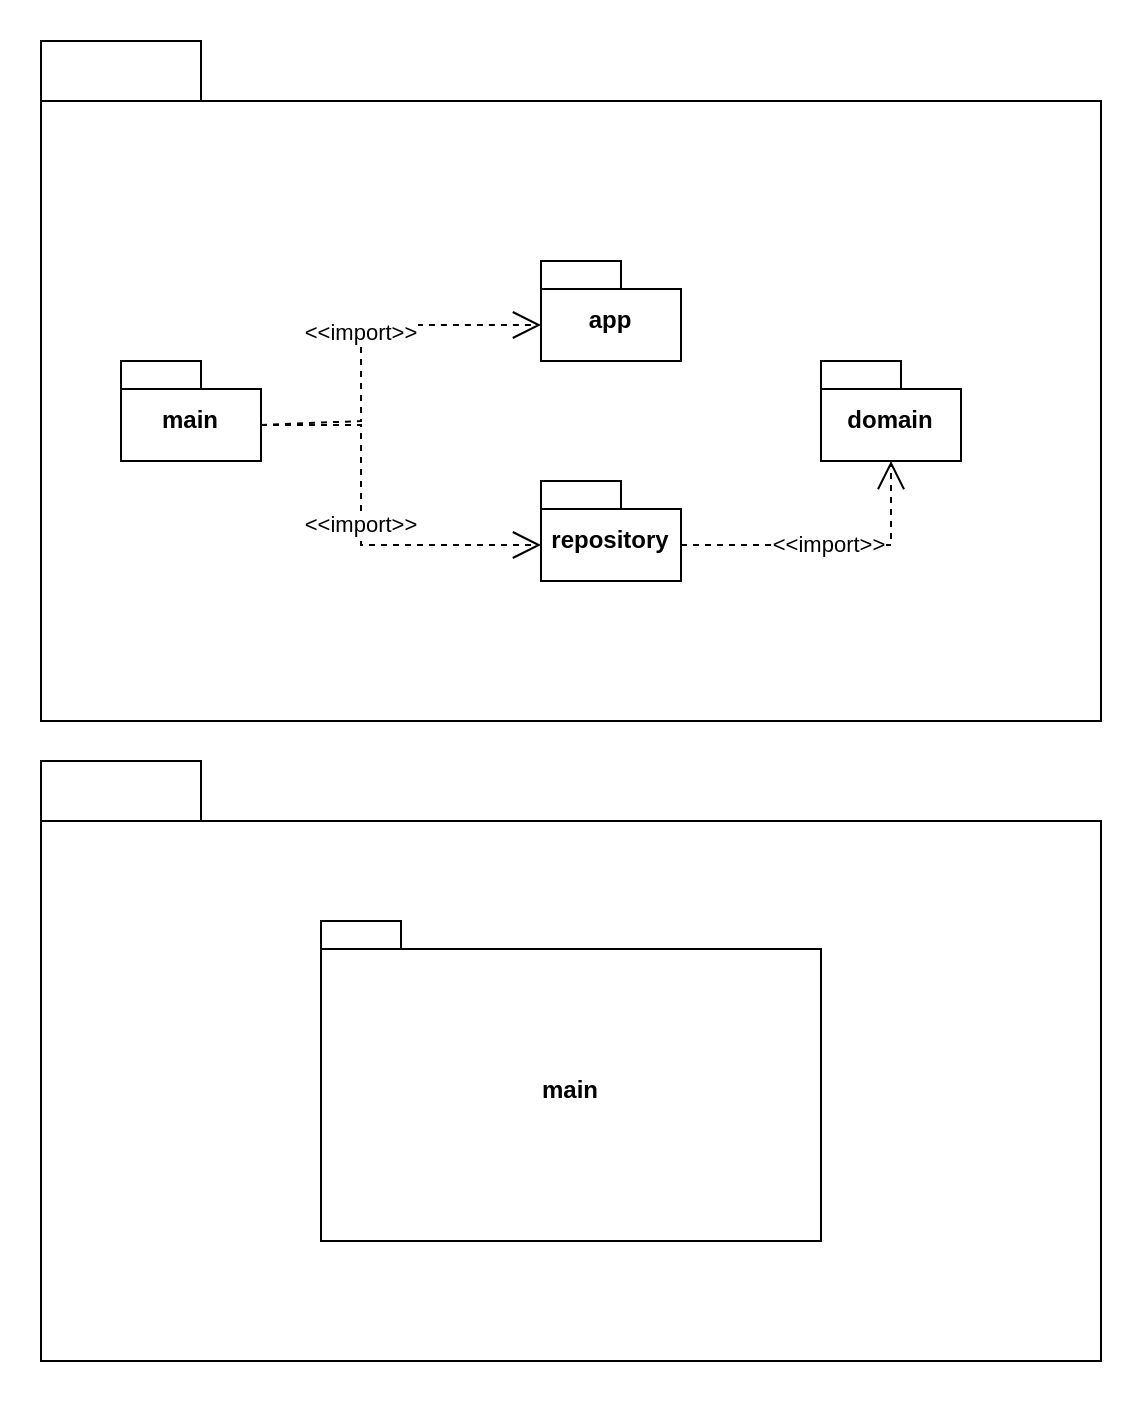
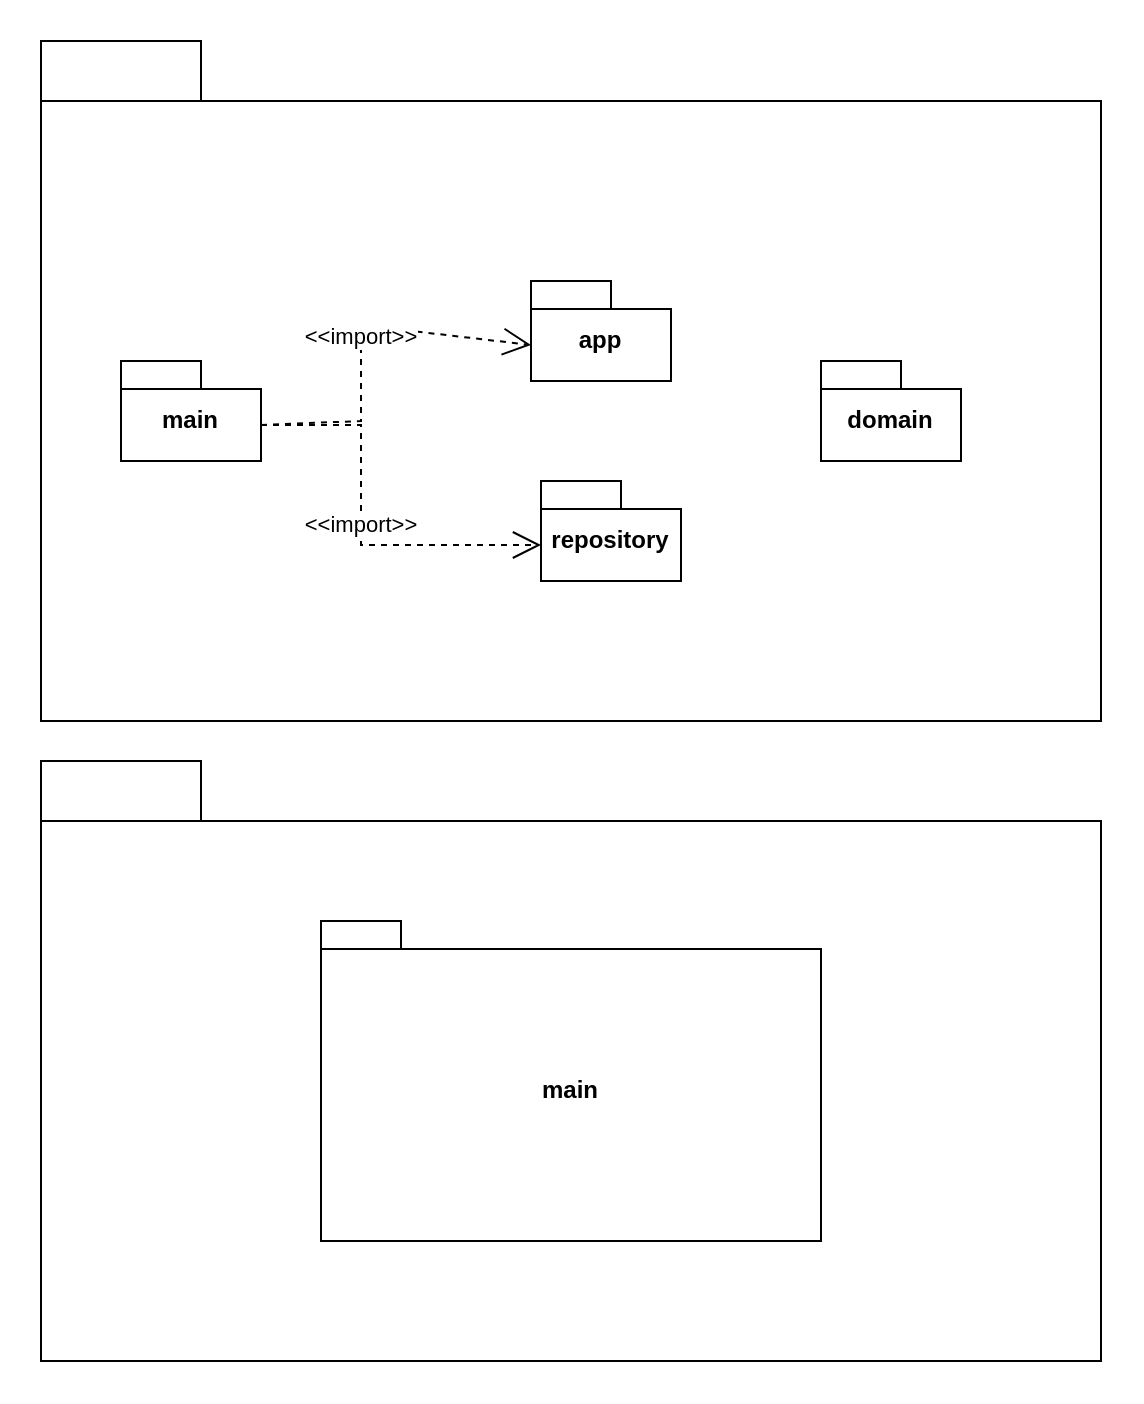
node "app": moved (611, 311) -> (601, 331)
edge "repository" -> "domain": removed, label "<<import>>"
